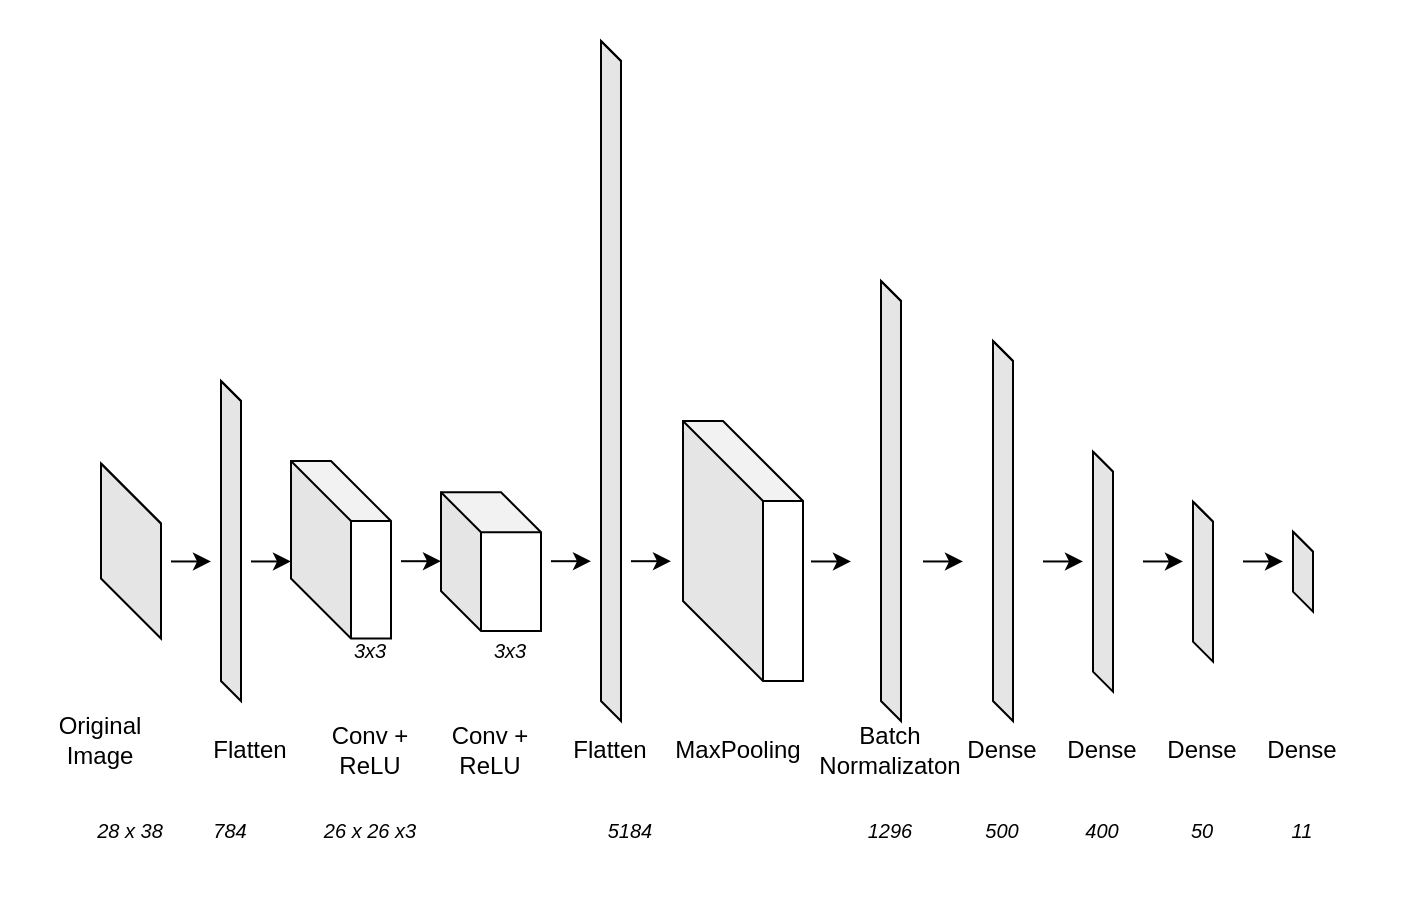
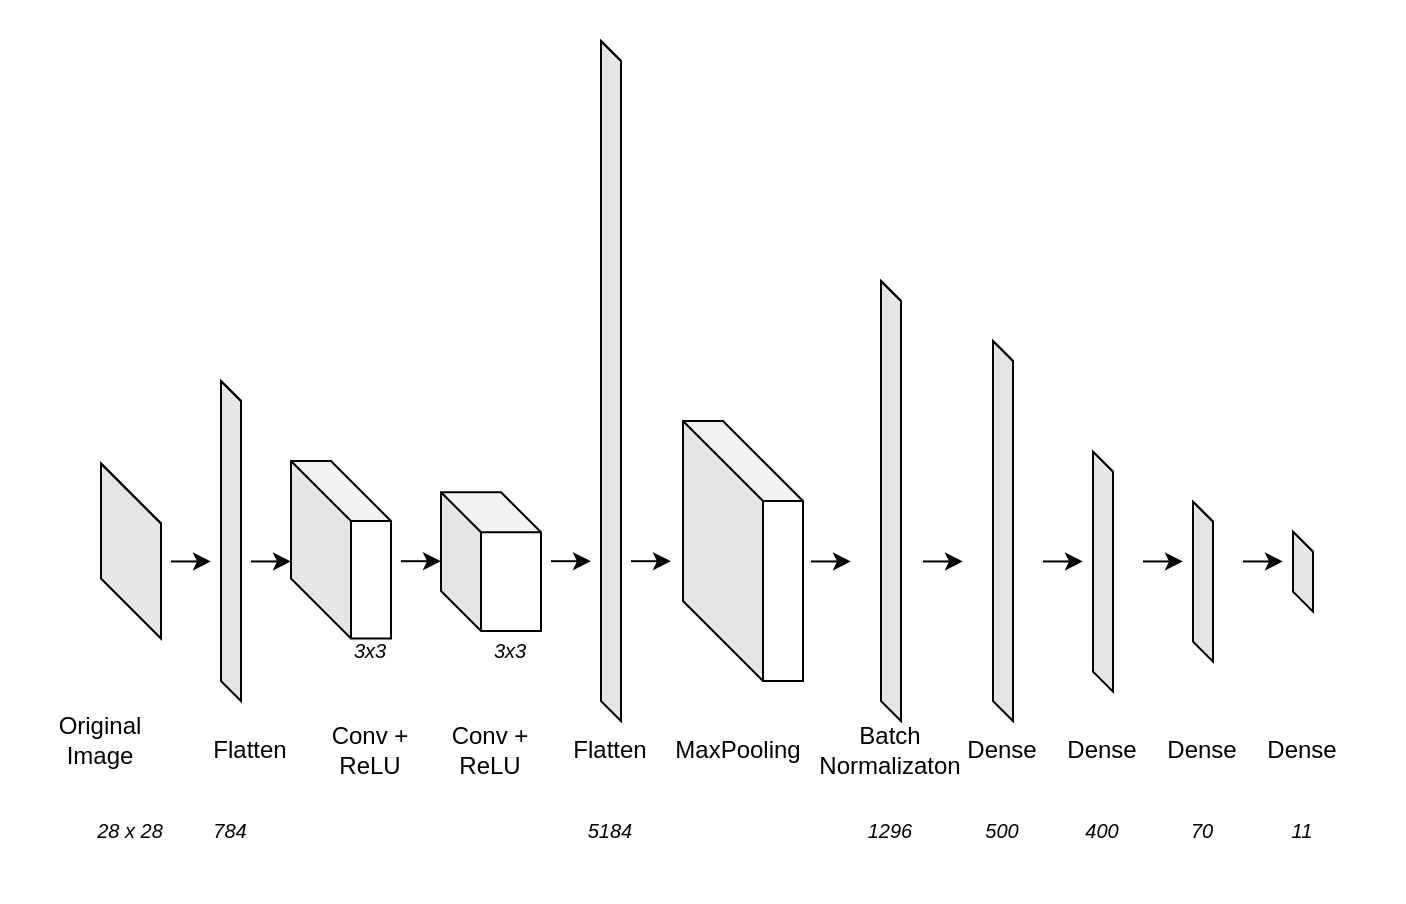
node "28 x 38": label "28 x 38" -> "28 x 28"
node "26 x 26 x3": removed
node "5184": moved (631, 831) -> (611, 831)
node "50": label "50" -> "70"
